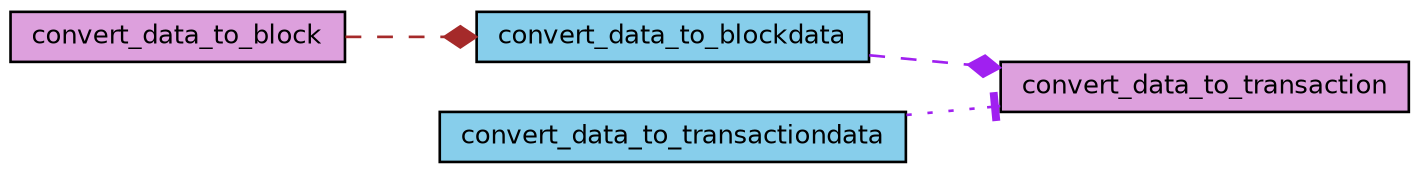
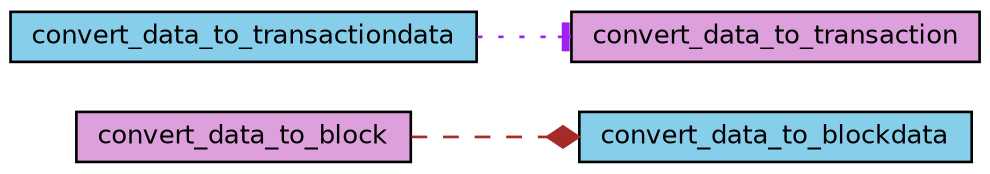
edge "convert_data_to_blockdata" -> "convert_data_to_transaction": removed
